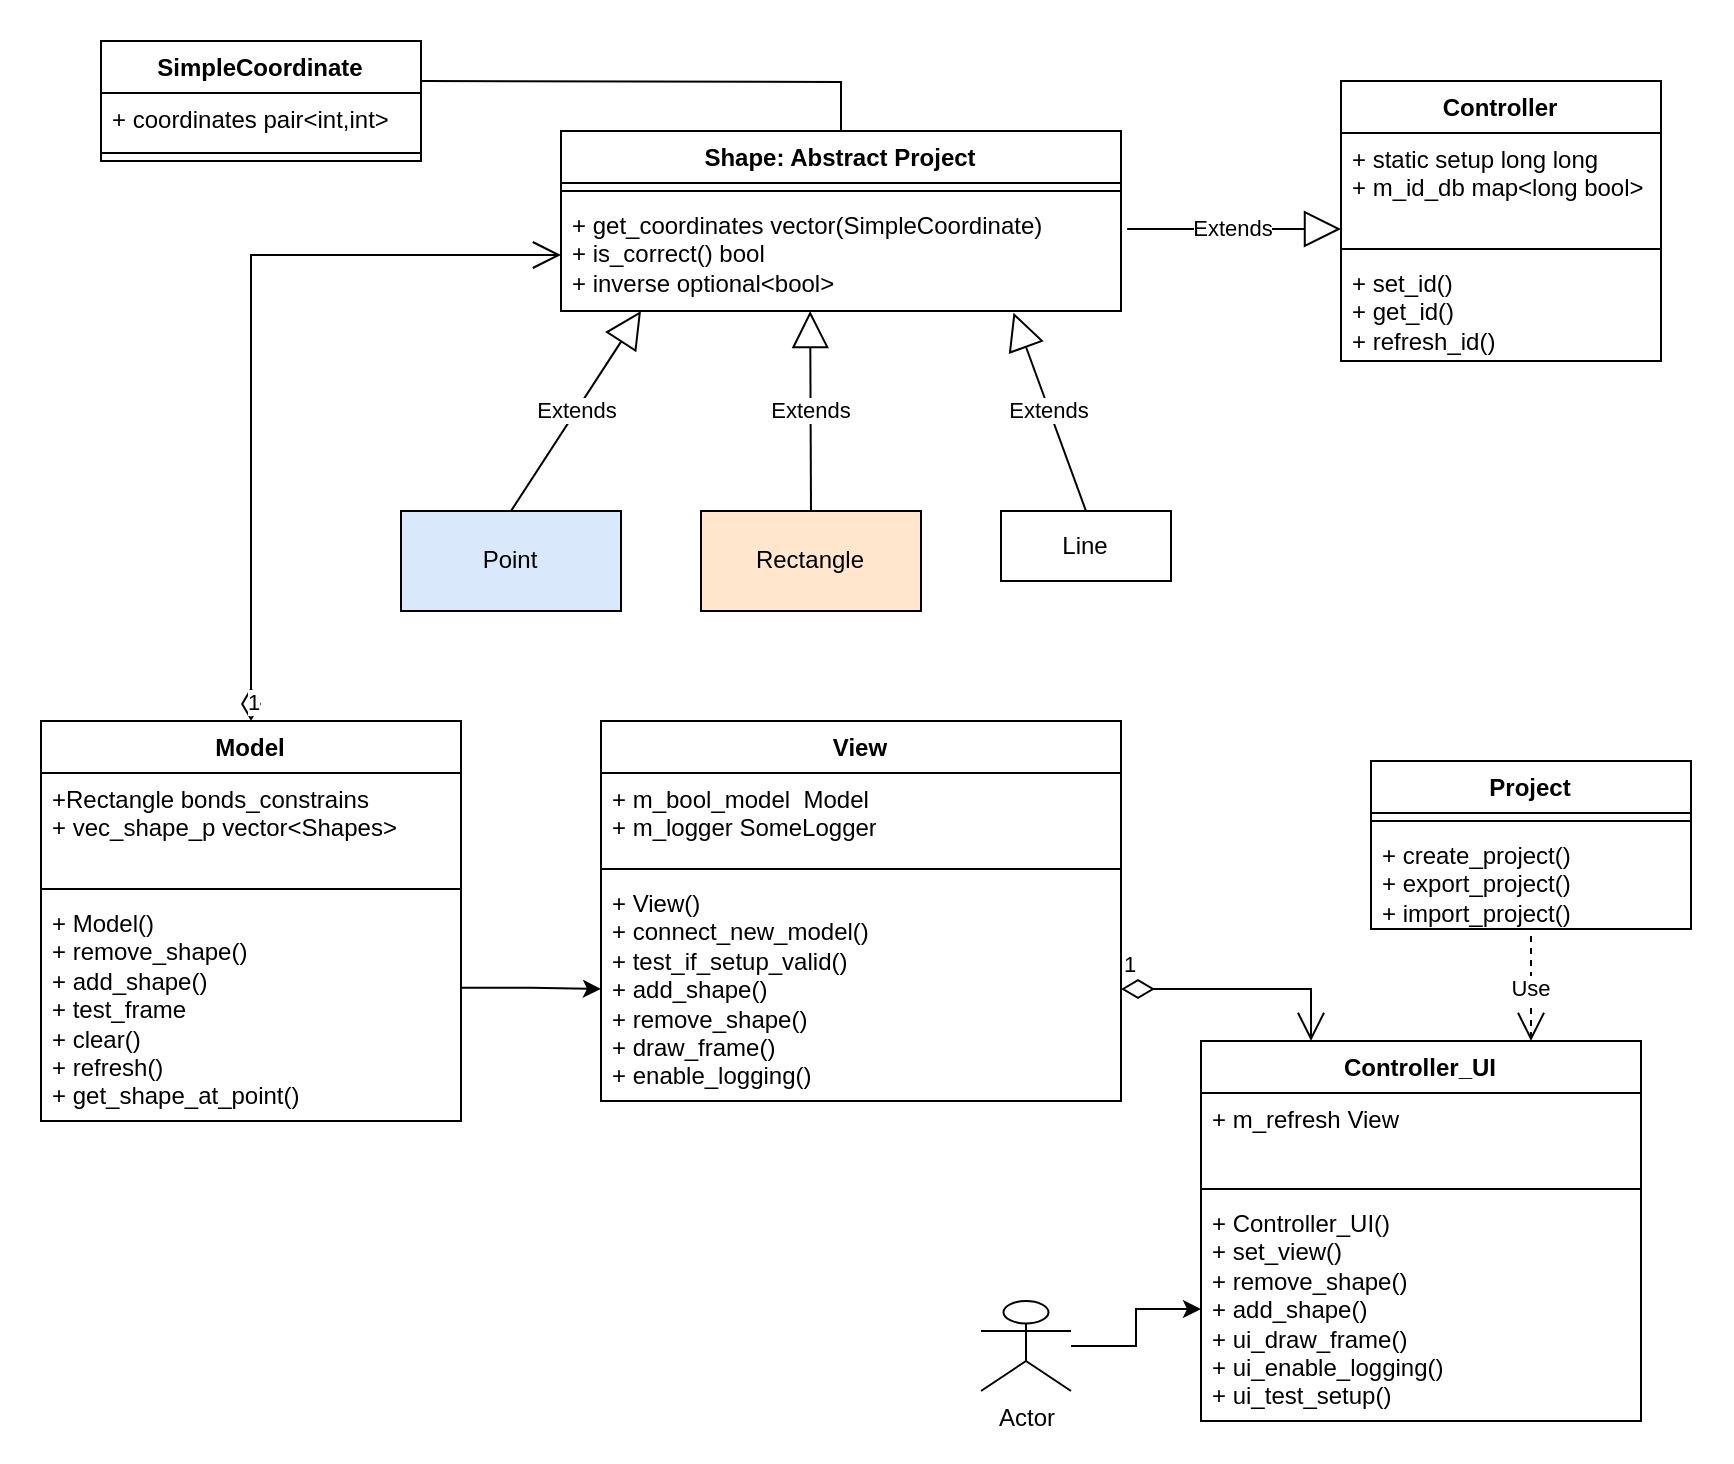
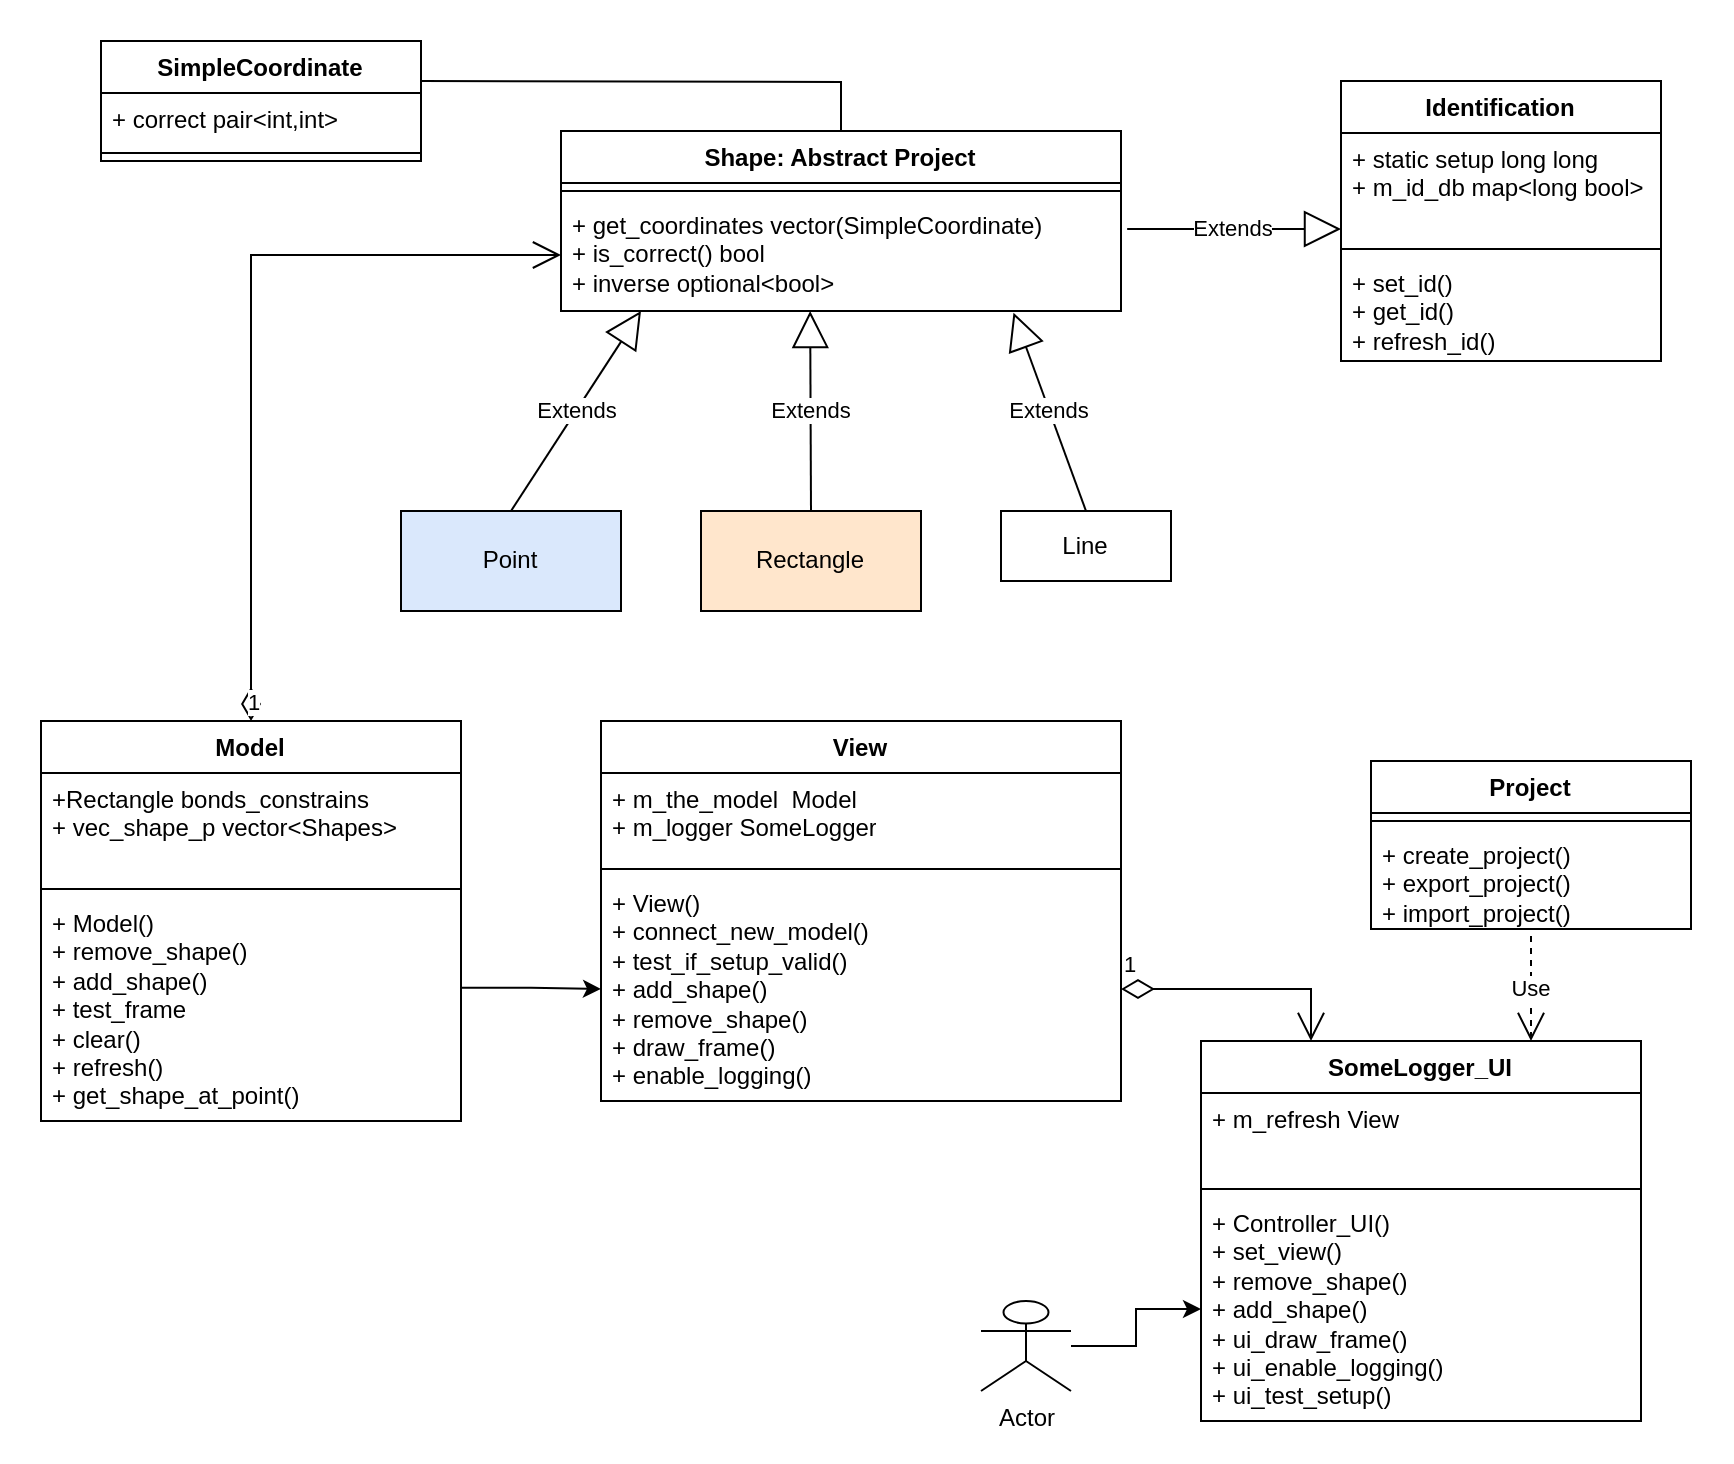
node "Controller": label "Controller" -> "Identification"
node "+ coordinates pair<int,int>": label "+ coordinates pair<int,int>" -> "+ correct pair<int,int>"
node "+ m_bool_model Model + m_logger SomeLogger": label "+ m_bool_model Model + m_logger SomeLogger" -> "+ m_the_model Model + m_logger SomeLogger"
node "Controller_UI": label "Controller_UI" -> "SomeLogger_UI"
